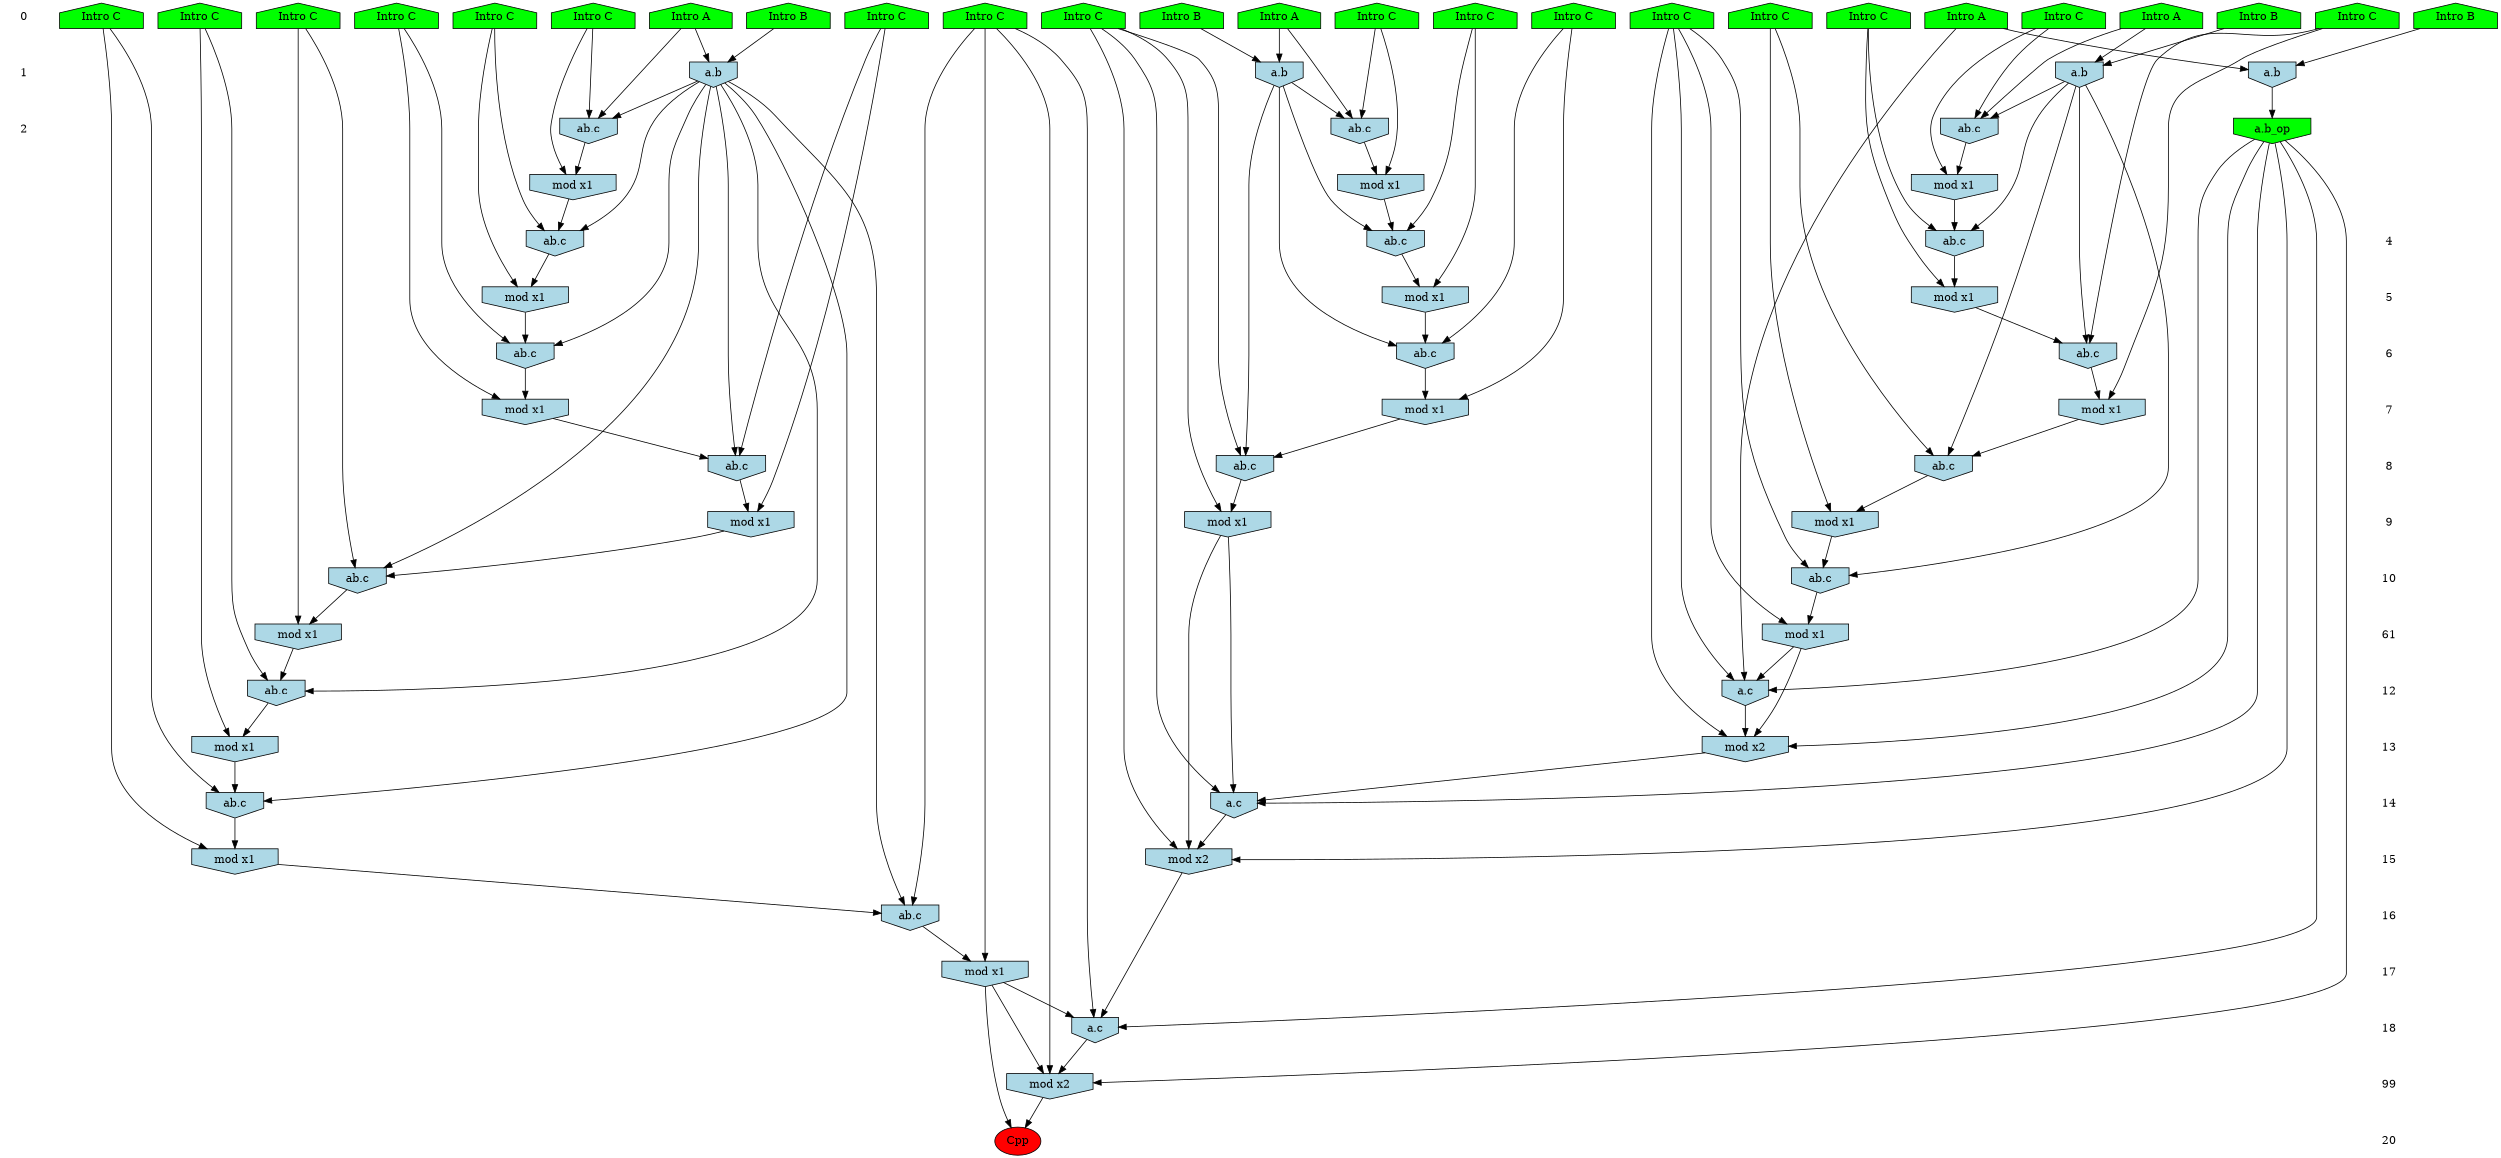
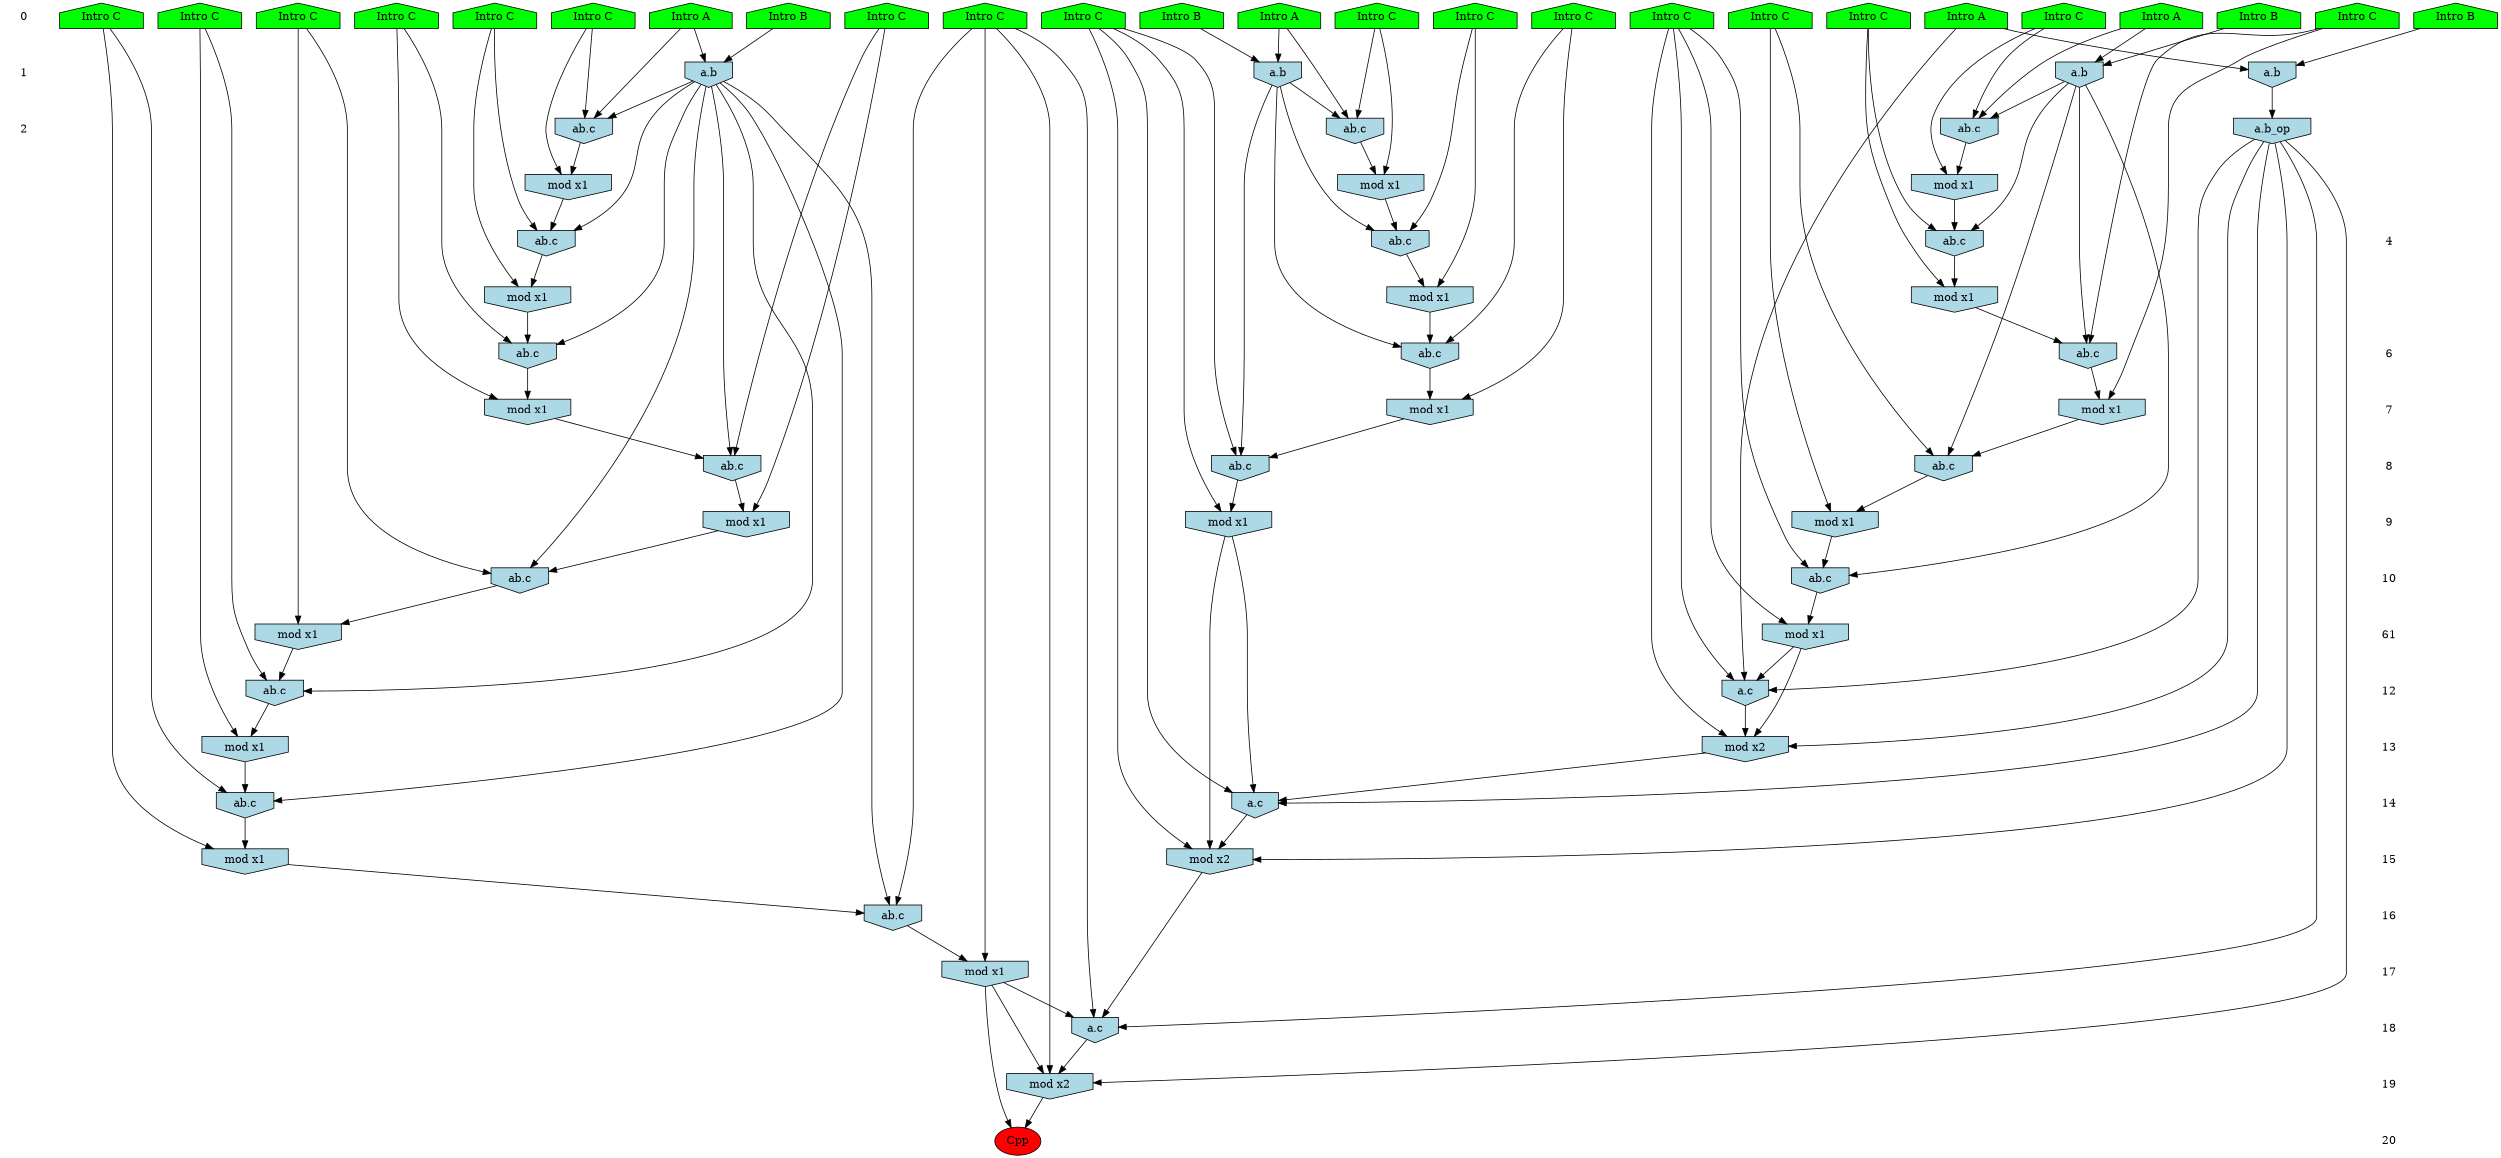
node "a.b_op": fillcolor green -> lightblue
node "5": removed
node "99": label "99" -> "19"
